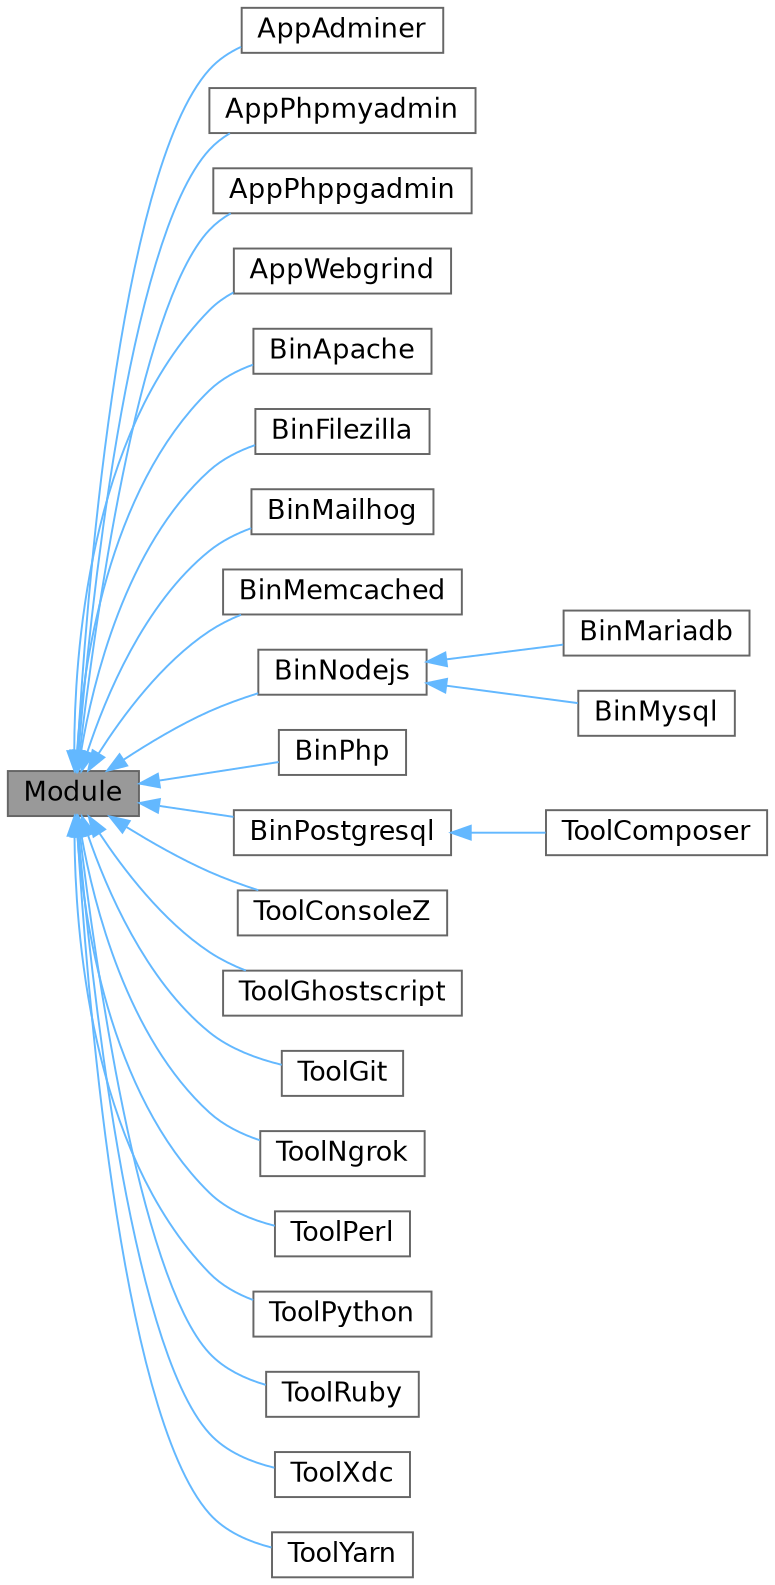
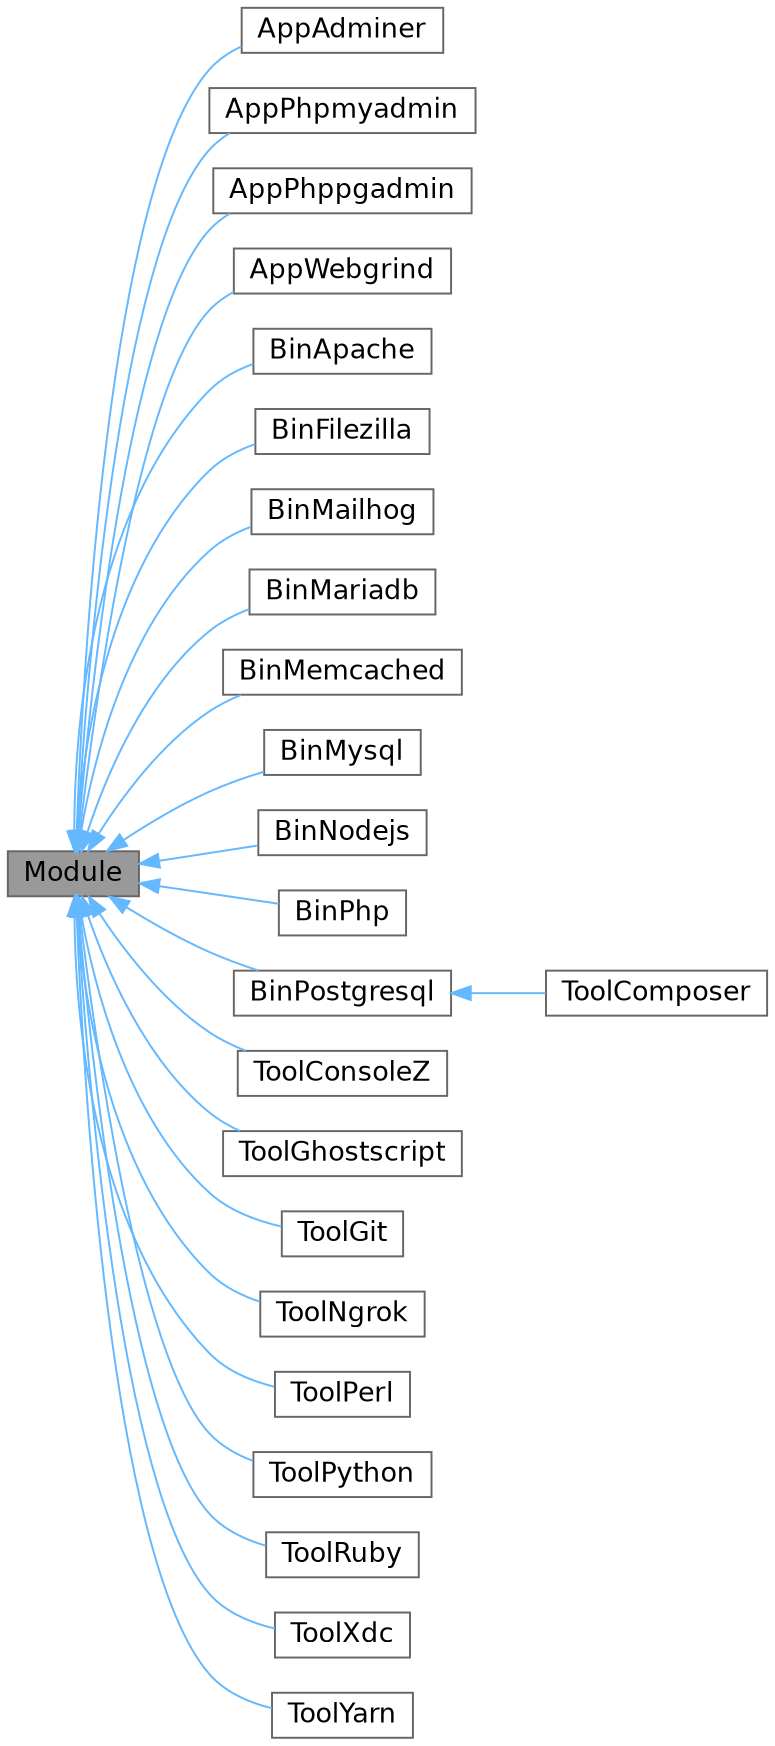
edge "BinMariadb" -> "BinNodejs": now "BinMariadb" -> "Module"
edge "BinMysql" -> "BinNodejs": now "BinMysql" -> "Module"
